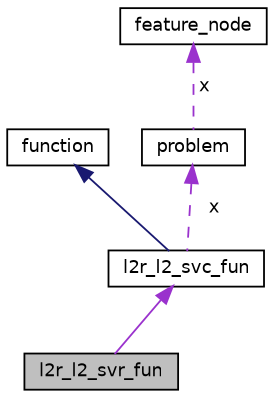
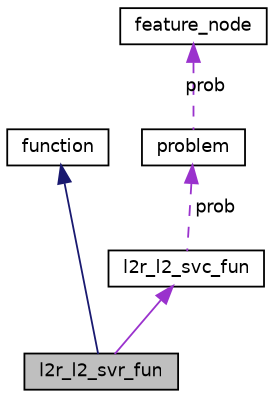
edge "problem" -> "feature_node": label " x" -> " prob"
edge "l2r_l2_svc_fun" -> "problem": label " x" -> " prob"
edge "l2r_l2_svc_fun" -> "function": now "l2r_l2_svr_fun" -> "function"
